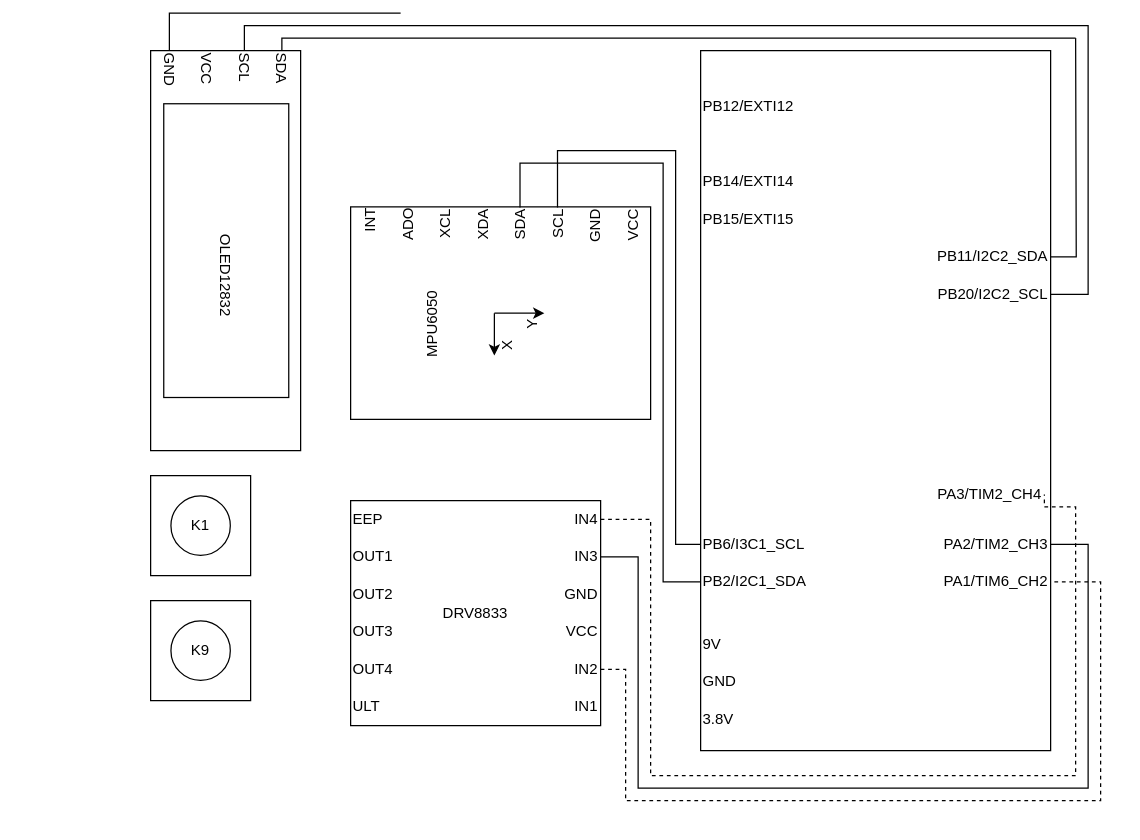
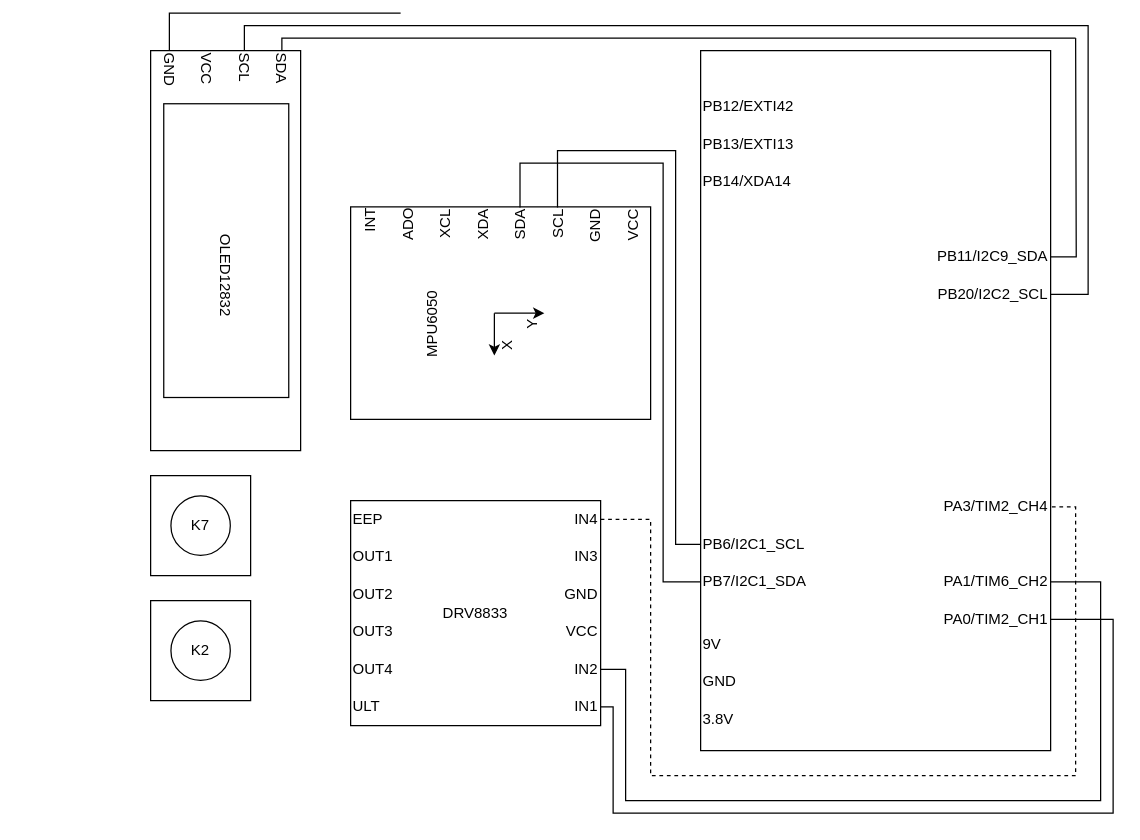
node "PB12/EXTI12": label "PB12/EXTI12" -> "PB12/EXTI42"
node "PB13/EXTI13": added
node "PB14/EXTI14": label "PB14/EXTI14" -> "PB14/XDA14"
node "PB15/EXTI15": removed
node "PB11/I2C2_SDA": label "PB11/I2C2_SDA" -> "PB11/I2C9_SDA"
node "PA3/TIM2_CH4": moved (988, 494) -> (994, 507)
node "K1": label "K1" -> "K7"
node "PB6/I3C1_SCL": label "PB6/I3C1_SCL" -> "PB6/I2C1_SCL"
node "PA2/TIM2_CH3": removed
node "PB2/I2C1_SDA": label "PB2/I2C1_SDA" -> "PB7/I2C1_SDA"
node "PA0/TIM2_CH1": added
node "K9": label "K9" -> "K2"
edge "PA2/TIM2_CH3" -- "IN3": removed
edge "PA1/TIM6_CH2" -- "IN2": style dashed -> solid
edge "PA0/TIM2_CH1" -- "IN1": added
